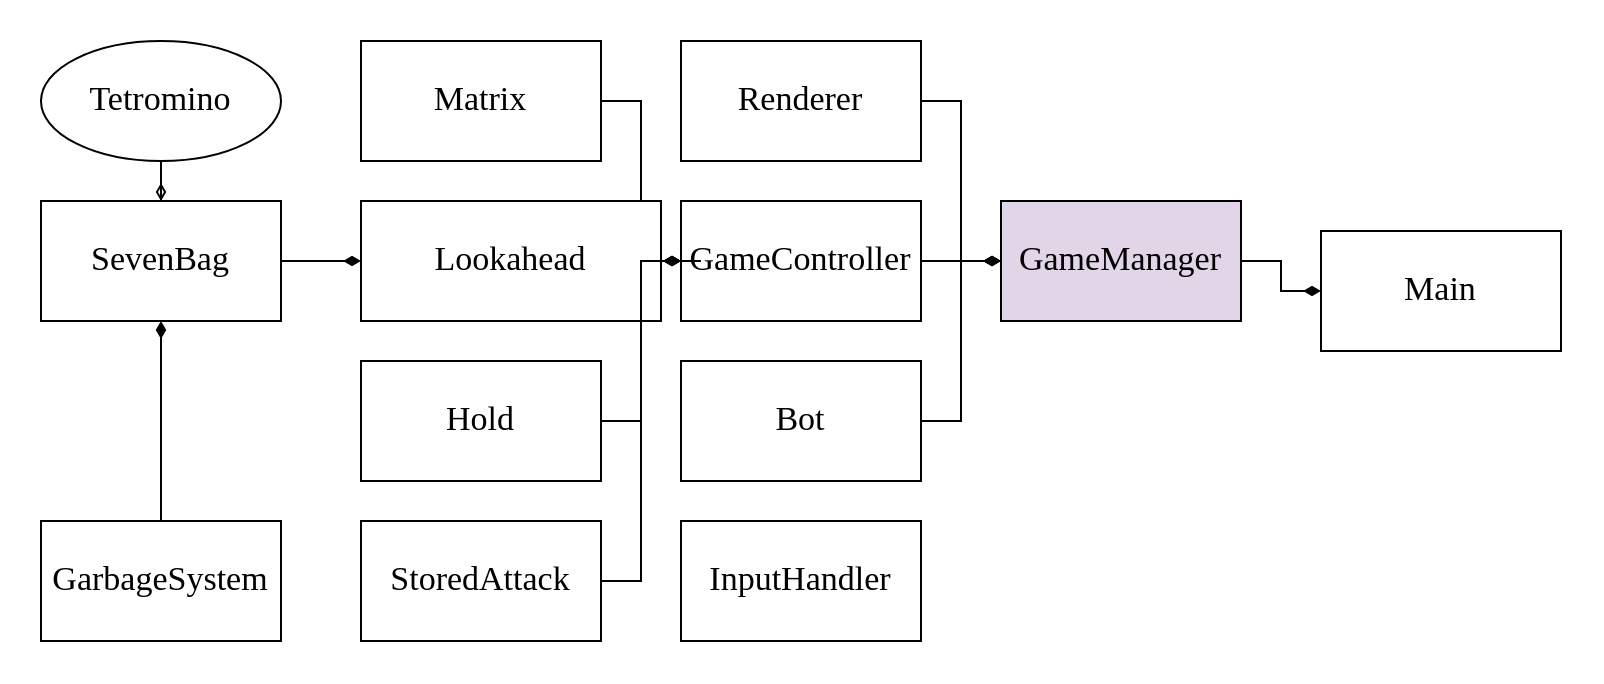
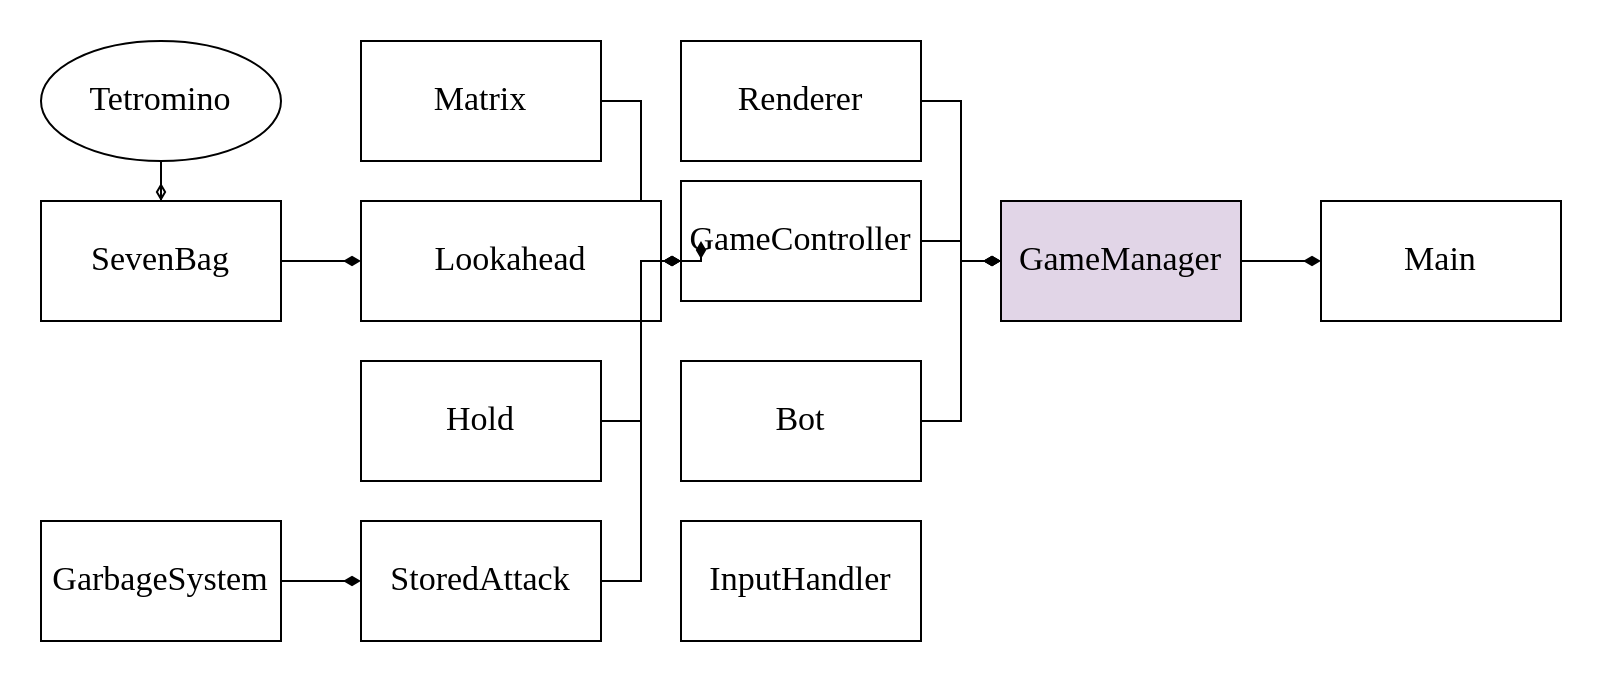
node "GameController": moved (801, 261) -> (801, 241)
node "Main": moved (1441, 291) -> (1441, 261)
edge "GarbageSystem" -> "SevenBag": now "GarbageSystem" -> "StoredAttack"
